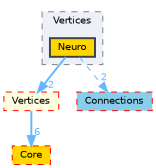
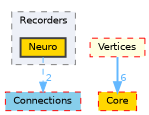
cluster "Vertices": label "Vertices" -> "Recorders"
edge "Neuro" -> "Vertices": removed
